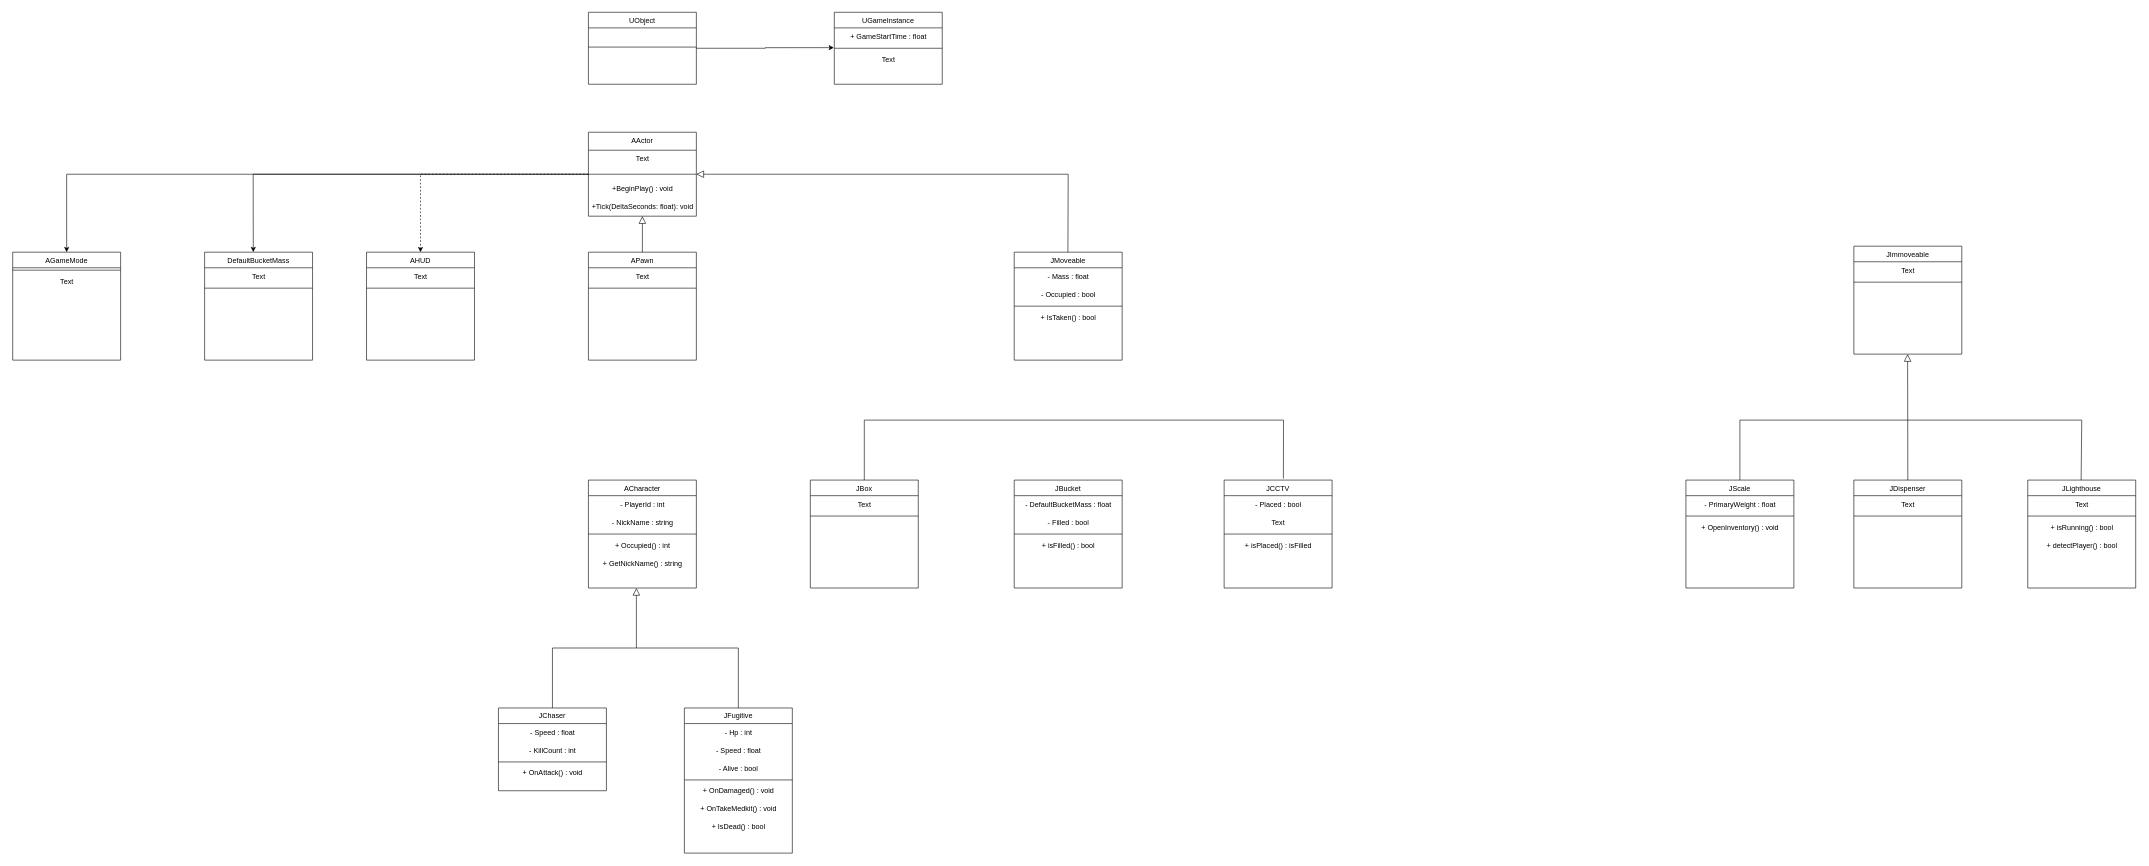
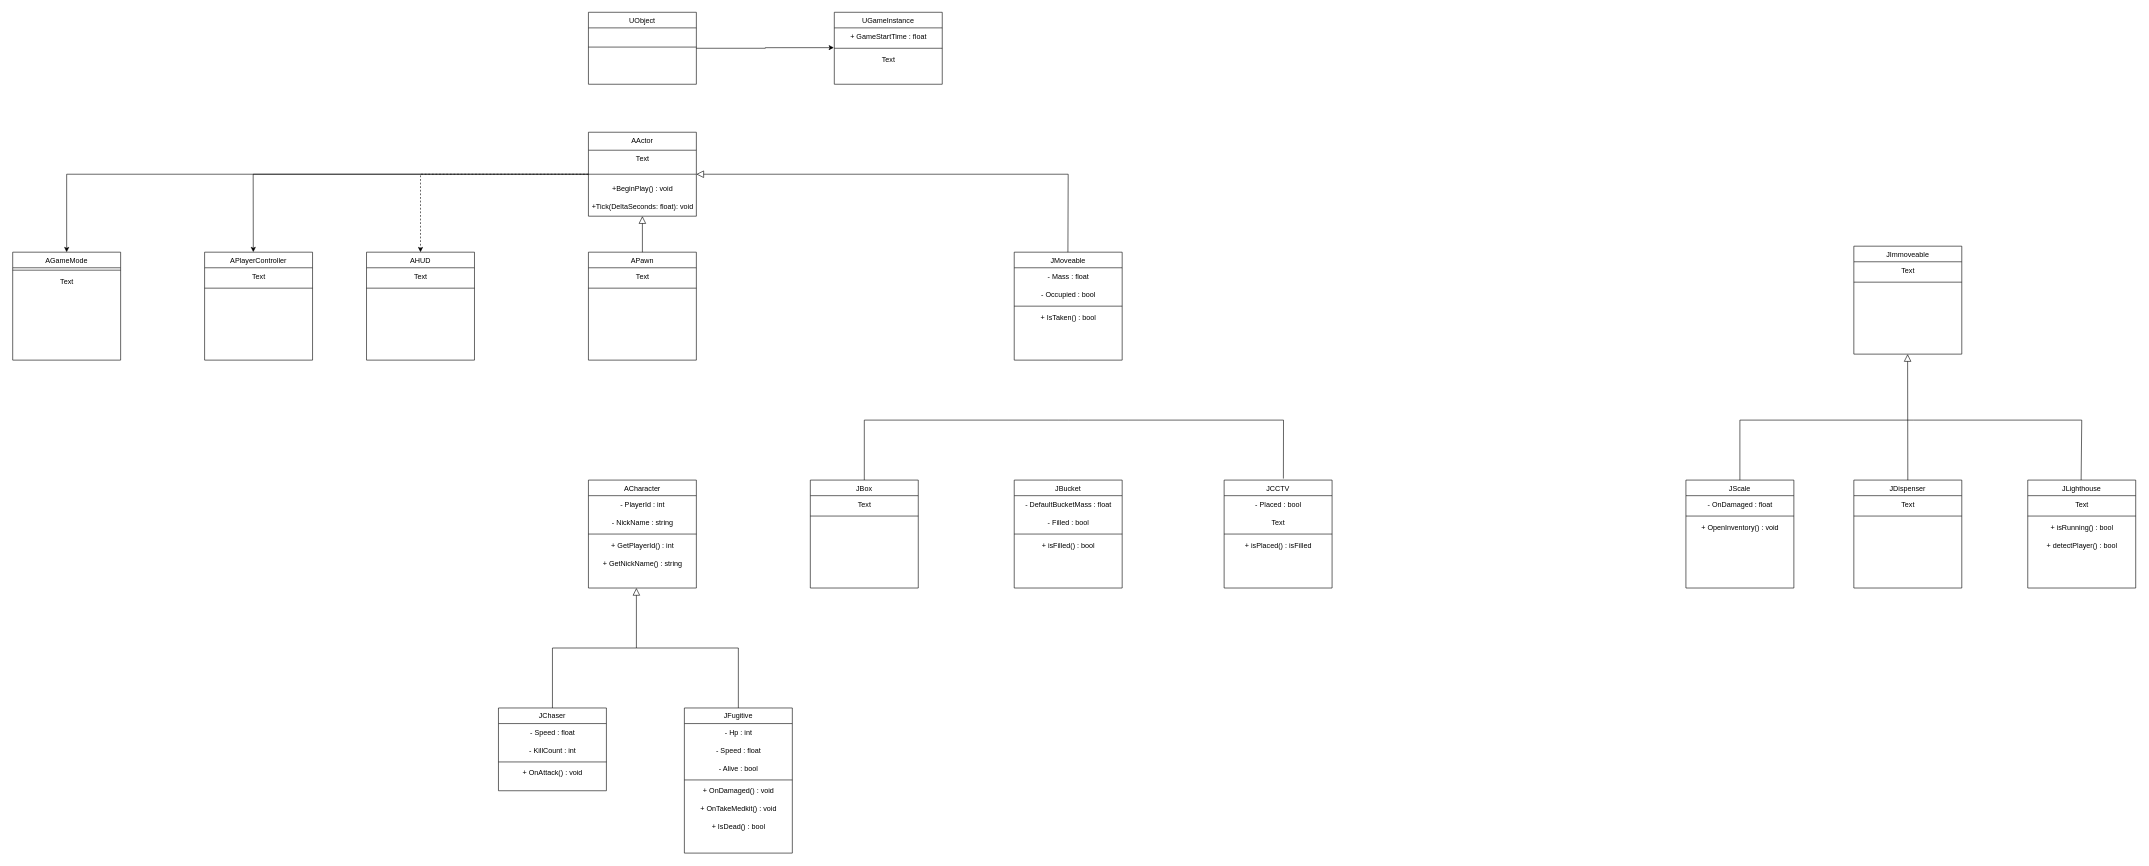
node "DefaultBucketMass": label "DefaultBucketMass" -> "APlayerController"
node "- PrimaryWeight : float": label "- PrimaryWeight : float" -> "- OnDamaged : float"
node "+ Occupied() : int": label "+ Occupied() : int" -> "+ GetPlayerId() : int"
